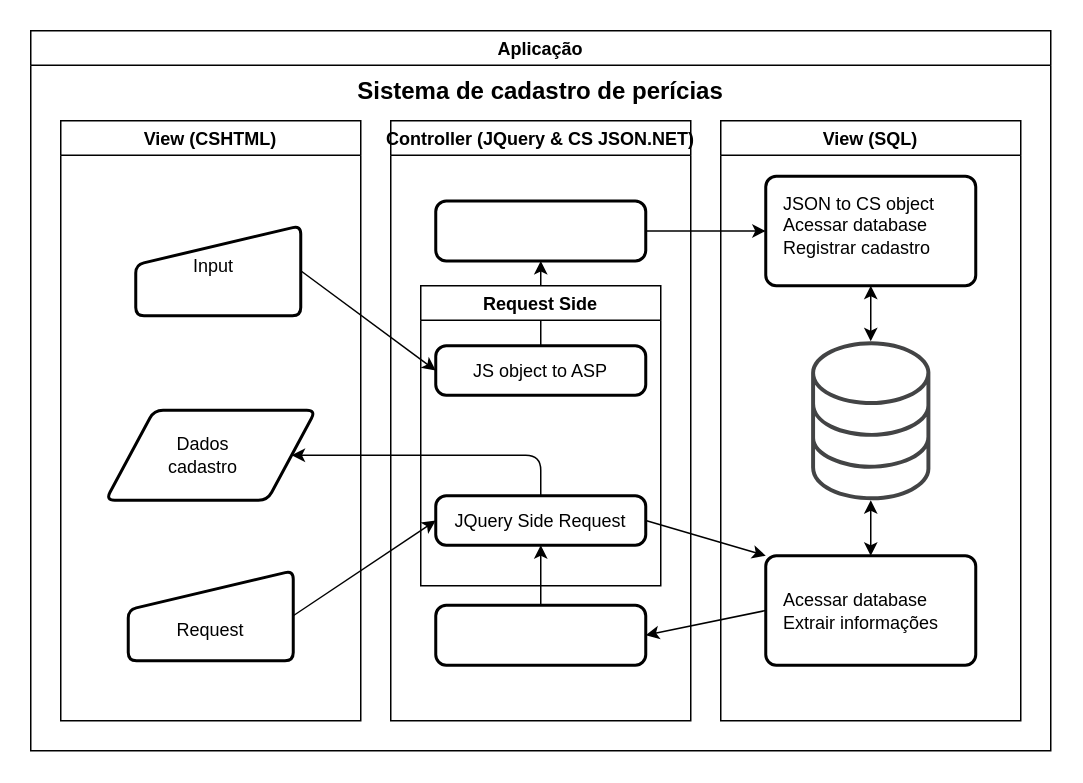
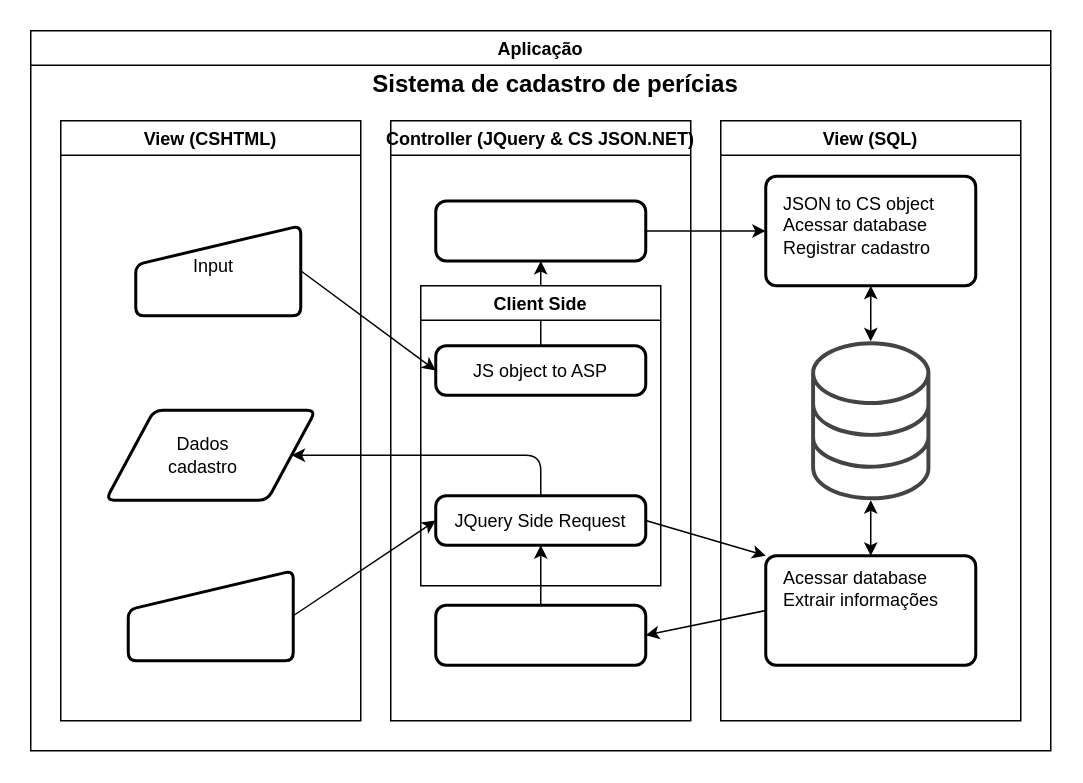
node "Sistema de cadastro de perícias": moved (541, 91) -> (556, 83)
node "Request Side": label "Request Side" -> "Client Side"
node "Acessar database Extrair informações": moved (871, 611) -> (871, 588)
node "Request": removed
